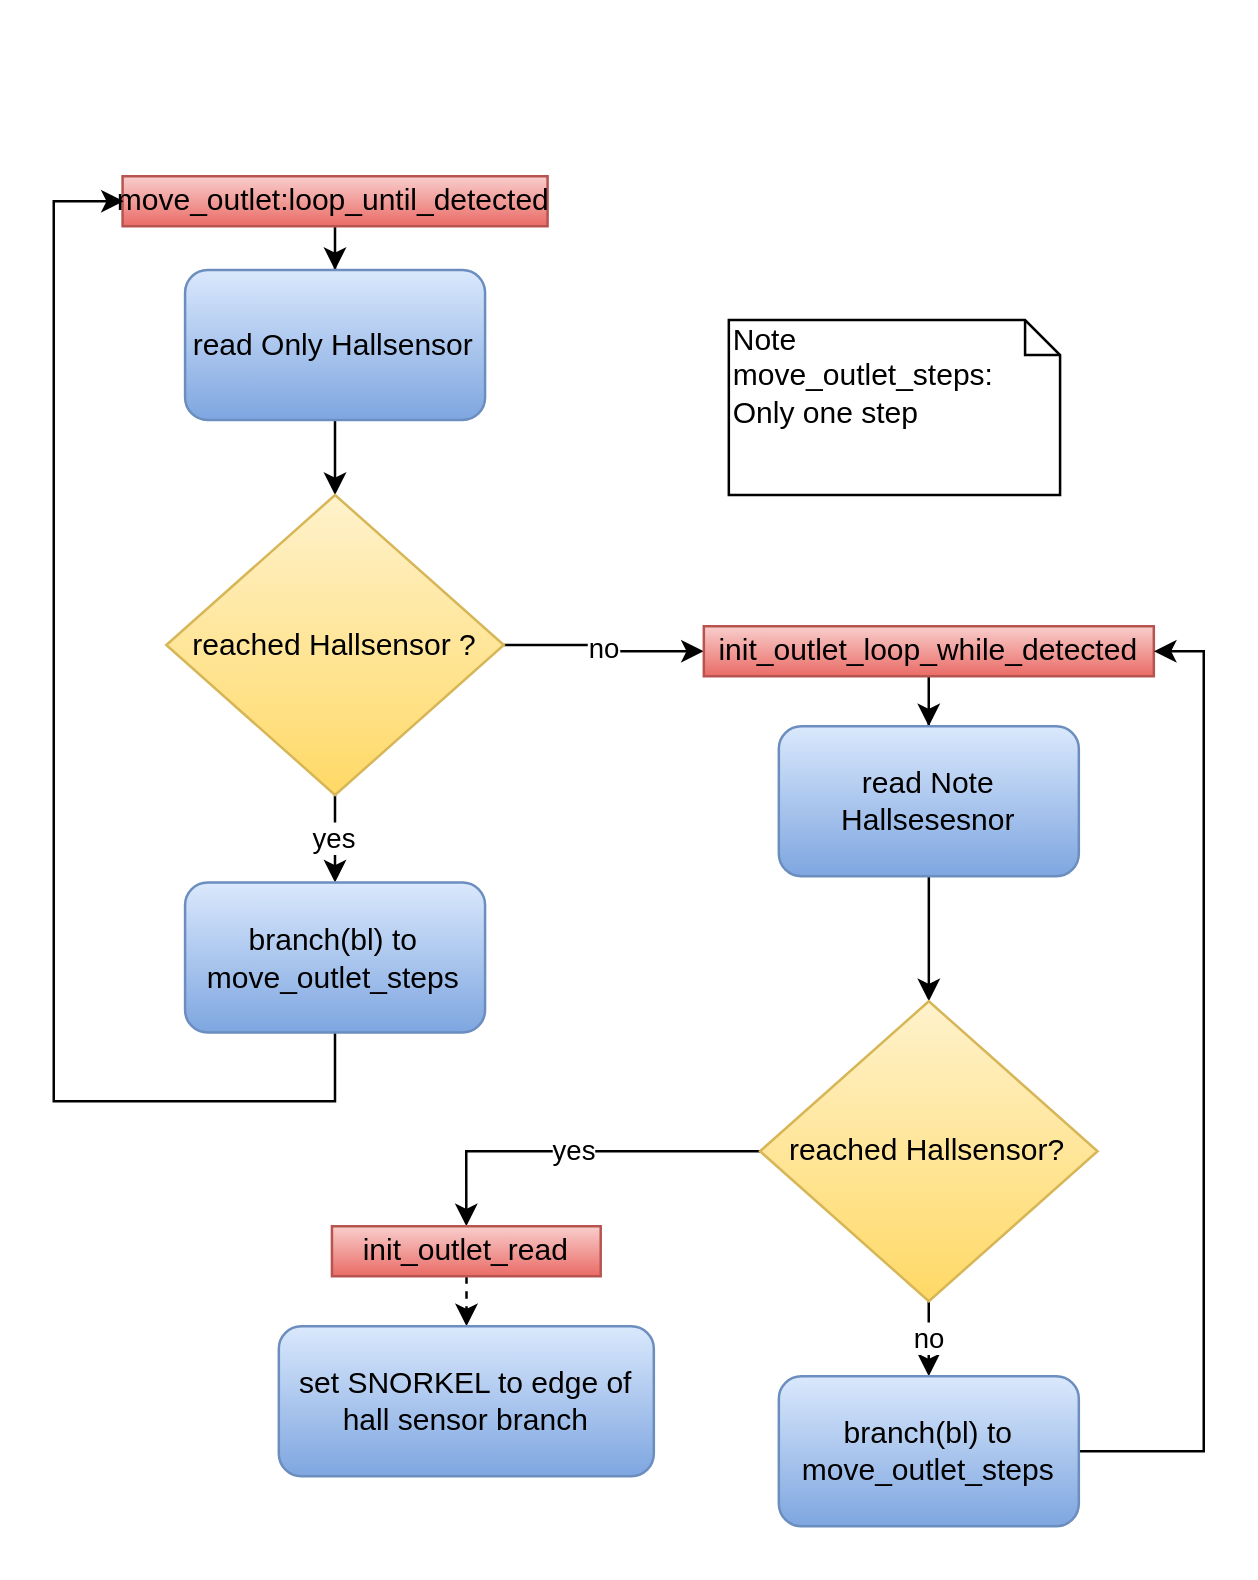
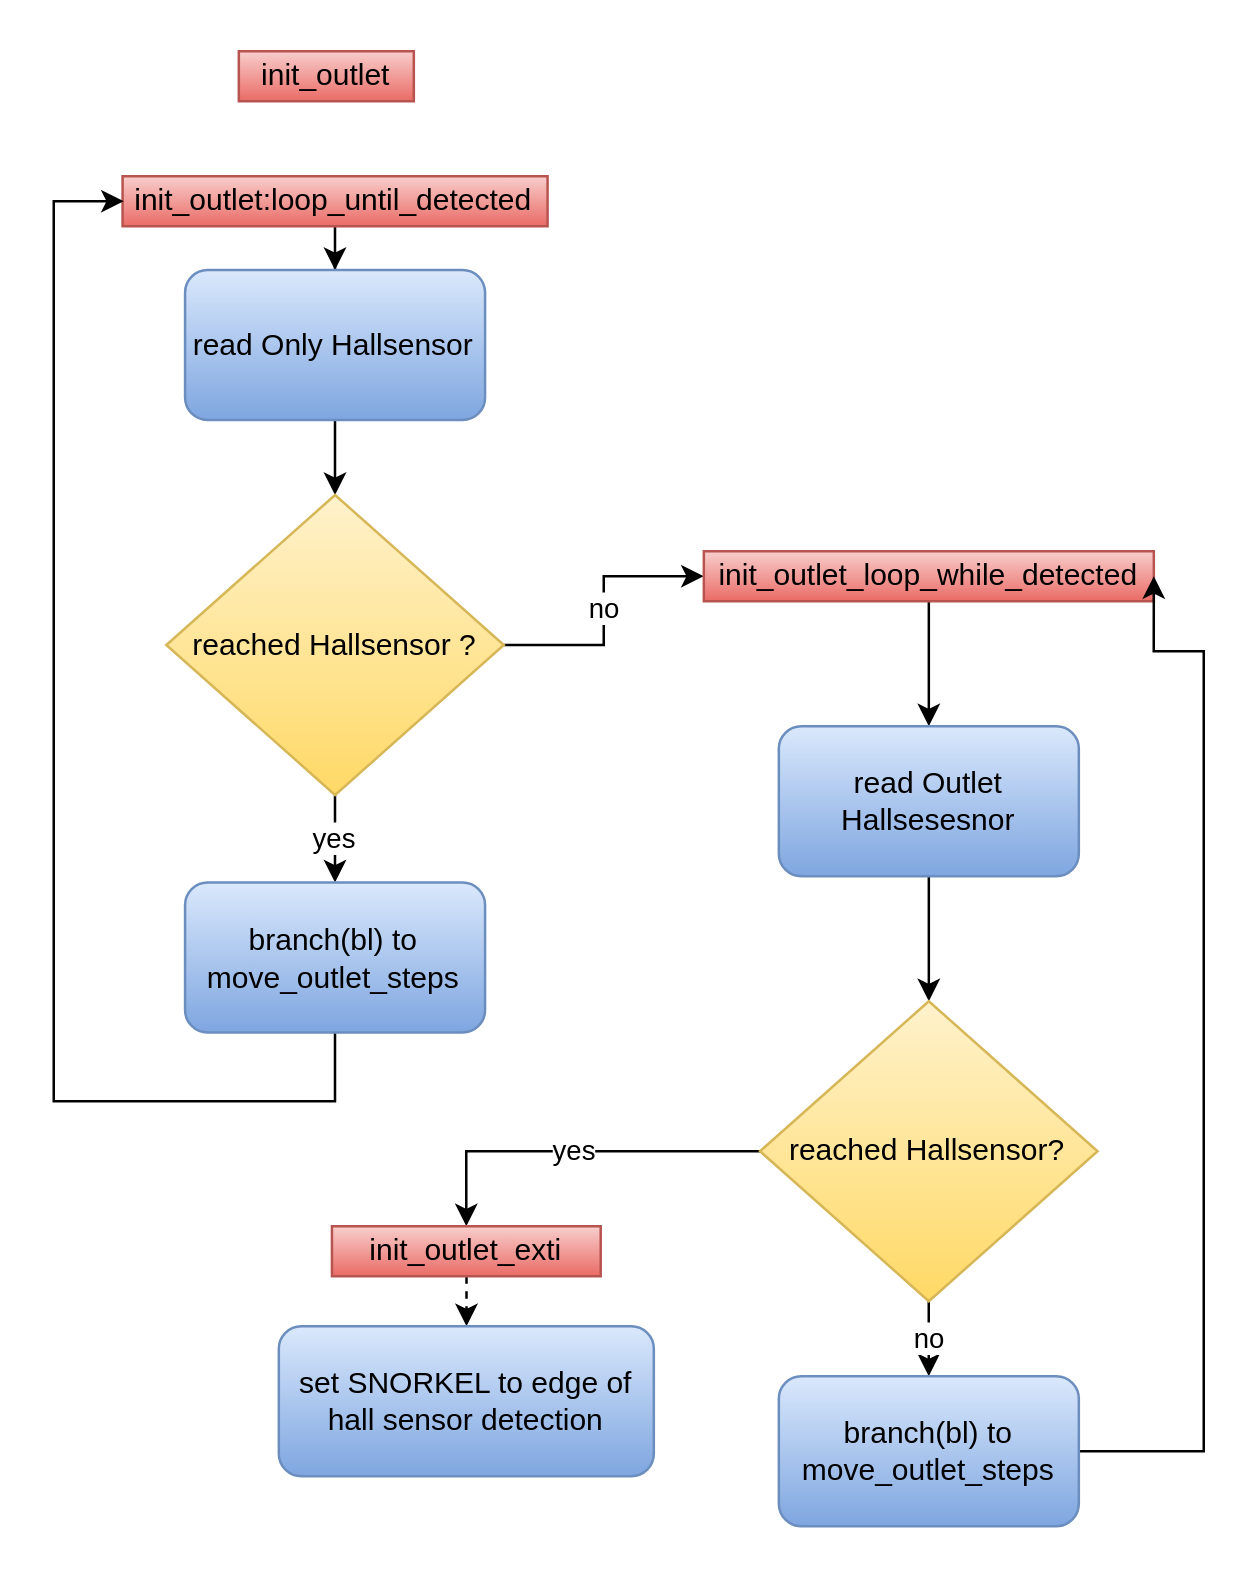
node "init_outlet": added
node "move_outlet:loop_until_detected": label "move_outlet:loop_until_detected" -> "init_outlet:loop_until_detected"
node "Note move_outlet_steps: Only one step": removed
node "init_outlet_loop_while_detected": moved (929, 651) -> (929, 576)
node "read Note Hallsesesnor": label "read Note Hallsesesnor" -> "read Outlet Hallsesesnor"
node "init_outlet_read": label "init_outlet_read" -> "init_outlet_exti"
node "set SNORKEL to edge of hall sensor branch": label "set SNORKEL to edge of hall sensor branch" -> "set SNORKEL to edge of hall sensor detection"
